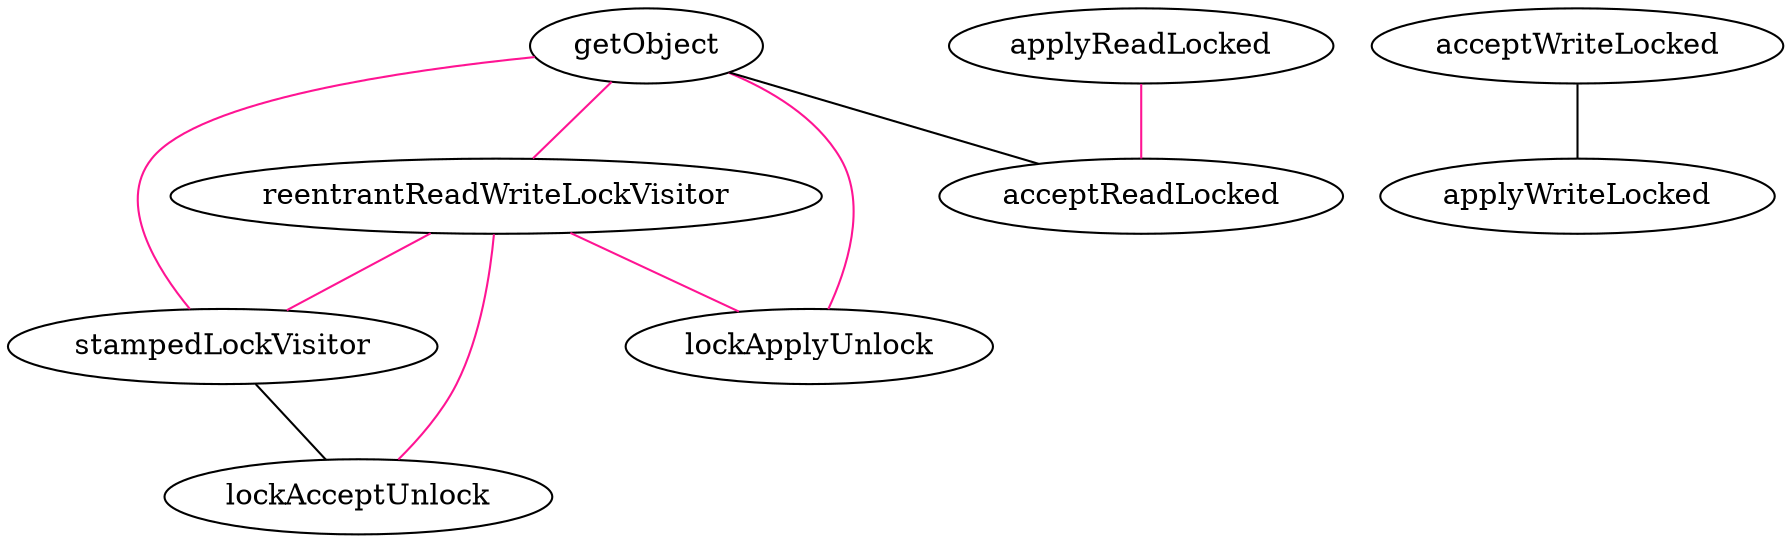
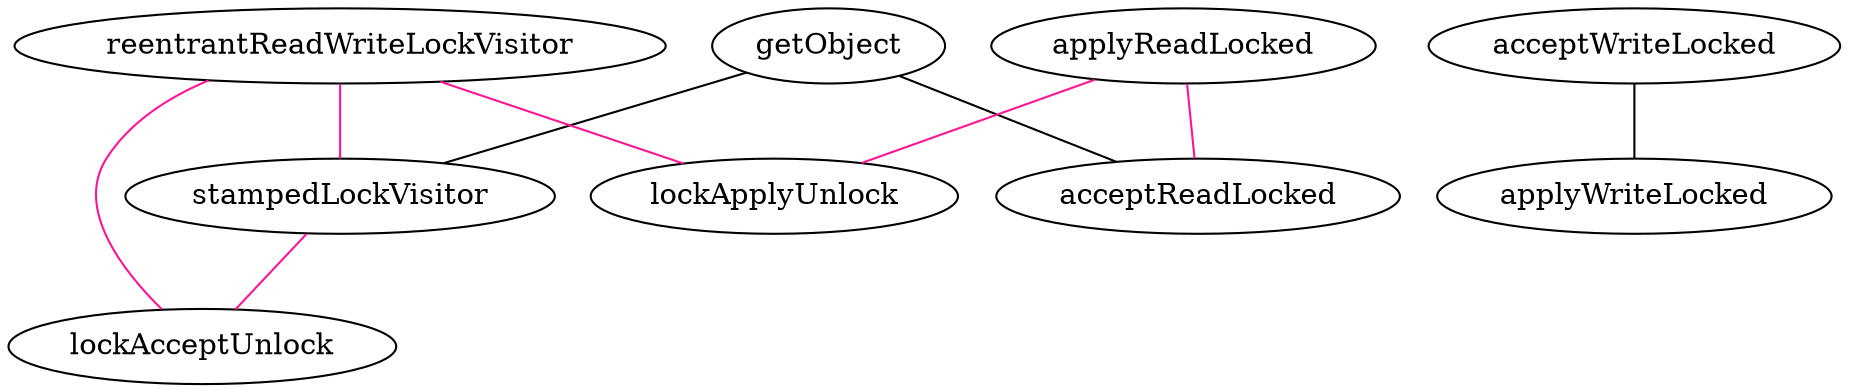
edge "getObject" -- "stampedLockVisitor": color deeppink -> black
edge "getObject" -- "reentrantReadWriteLockVisitor": removed
edge "getObject" -- "lockApplyUnlock": now "applyReadLocked" -- "lockApplyUnlock"
edge "stampedLockVisitor" -- "lockAcceptUnlock": color black -> deeppink
